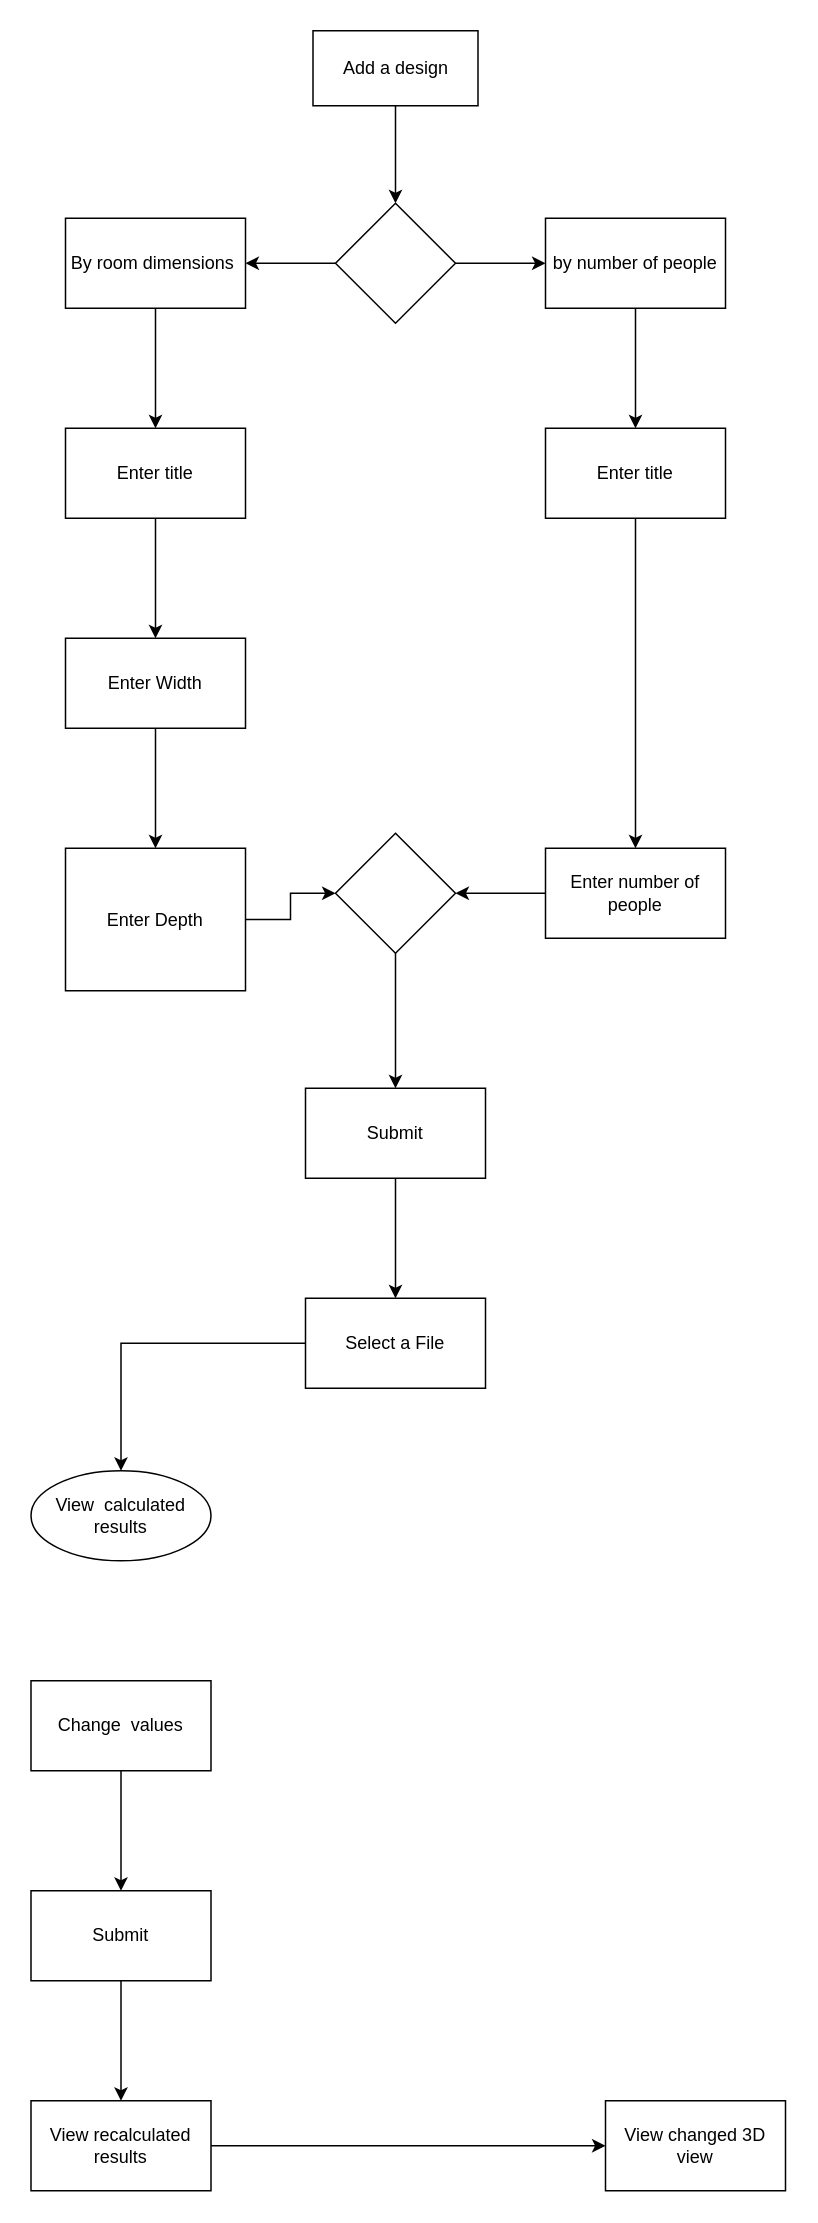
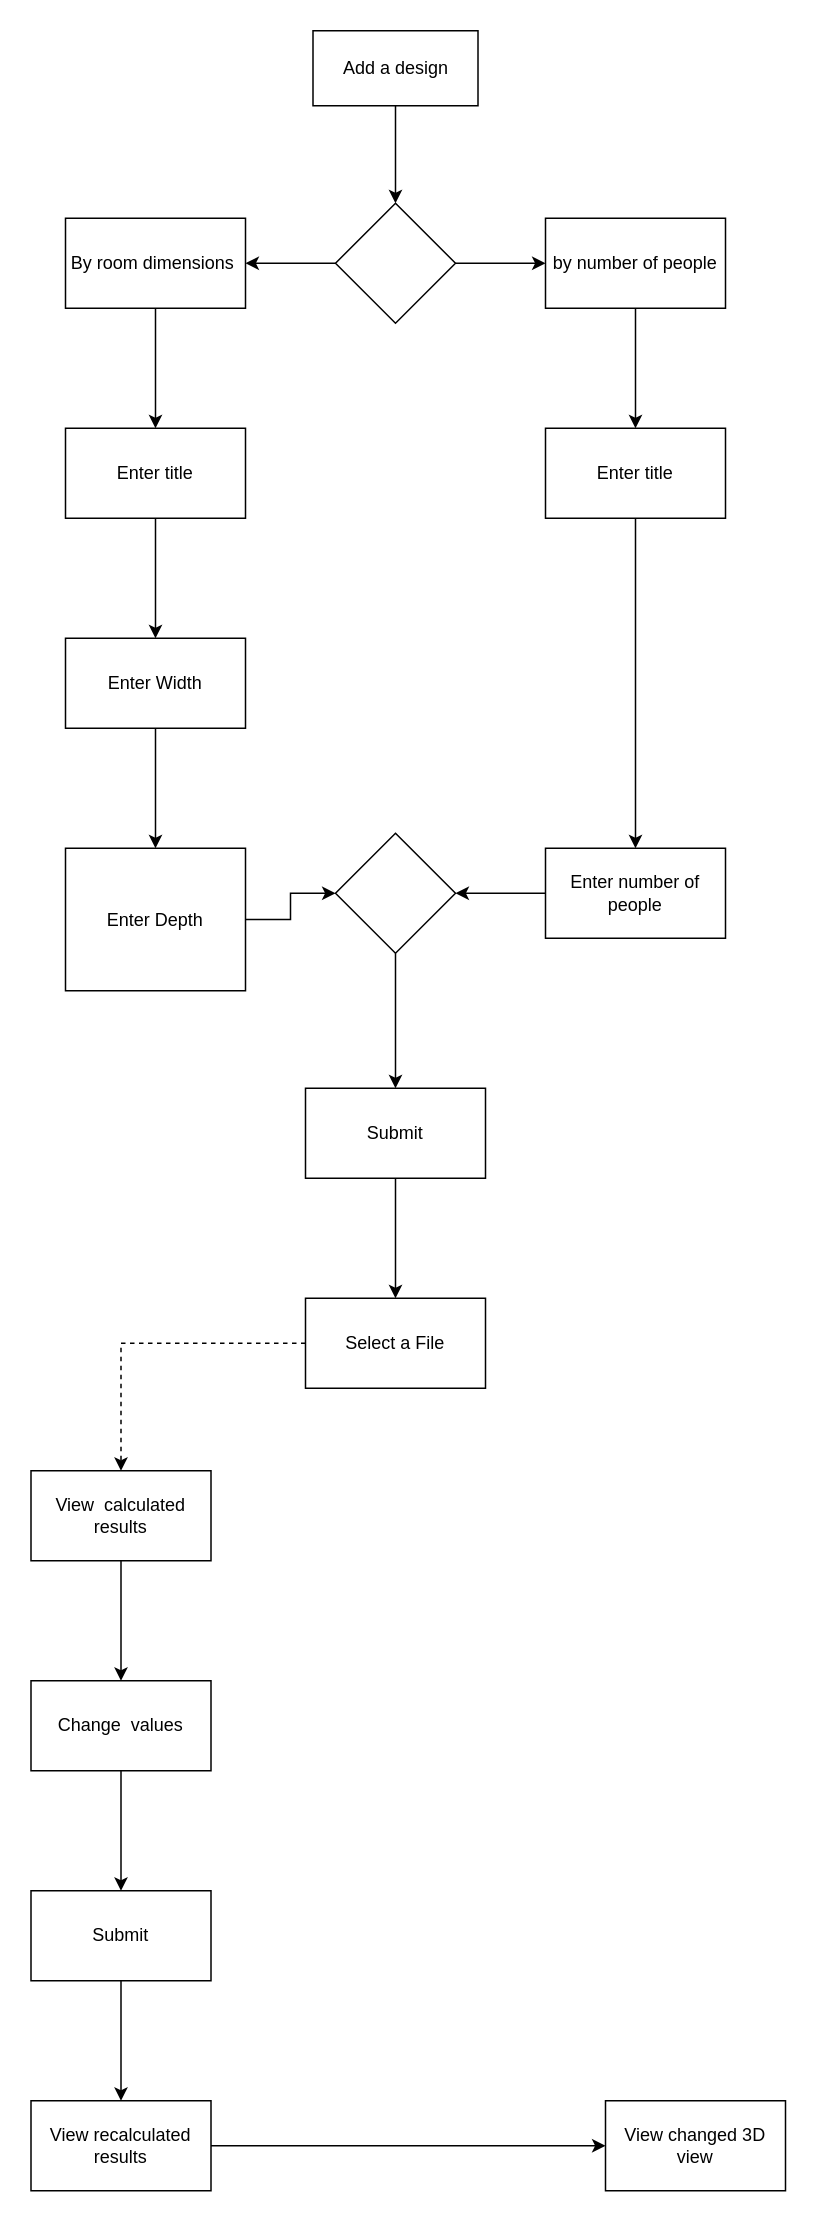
edge "Select a File" -> "View calculated results": style solid -> dashed
node "View calculated results": shape ellipse -> rectangle
edge "View calculated results" -> "Change values": added
